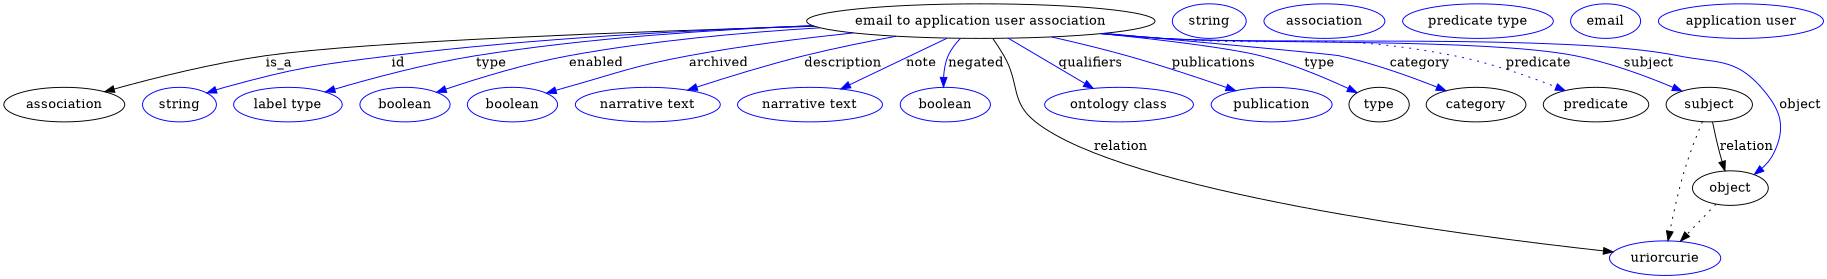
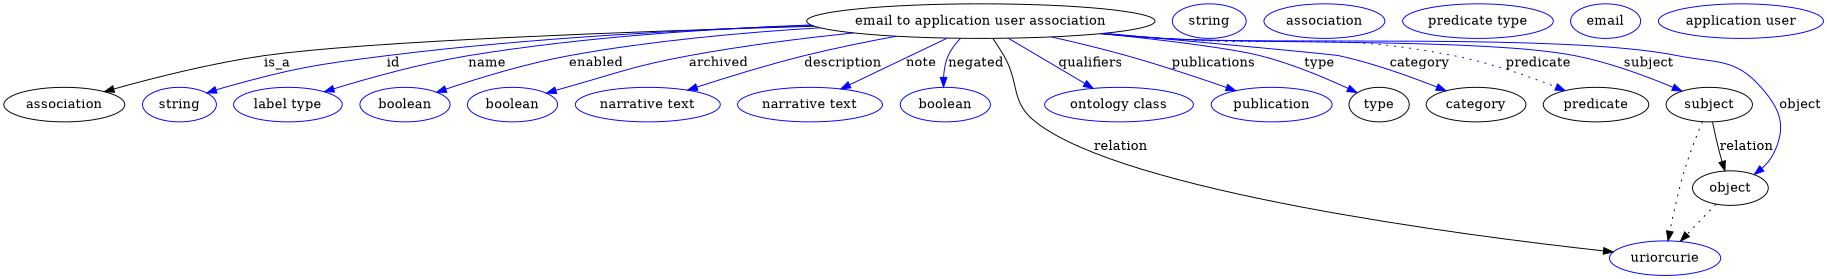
edge "email to application user association" -> "label type": label "type" -> "name"
